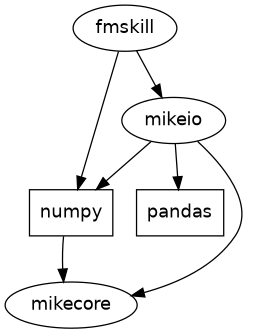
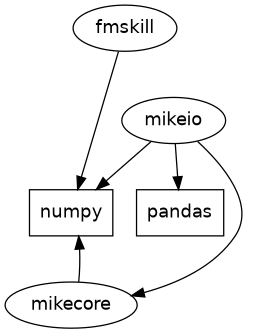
edge "fmskill" -> "mikeio": removed
edge "numpy" -> "mikecore": reversed
